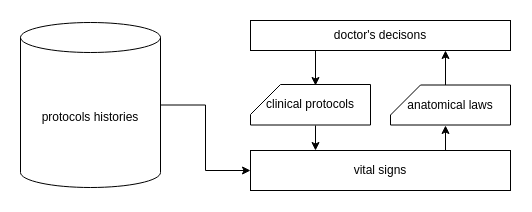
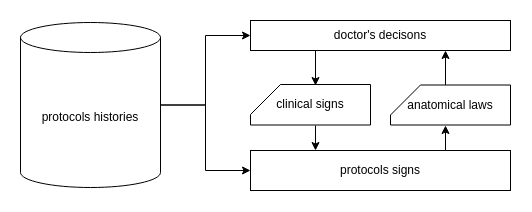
edge "protocols histories" -> "doctor's decisons": added
node "clinical protocols": label "clinical protocols" -> "clinical signs"
node "vital signs": label "vital signs" -> "protocols signs"
